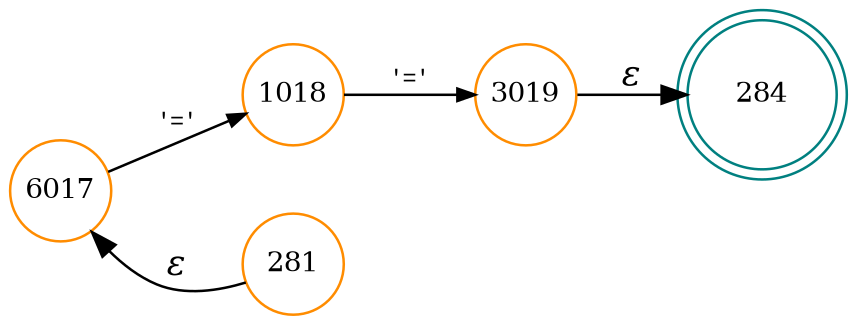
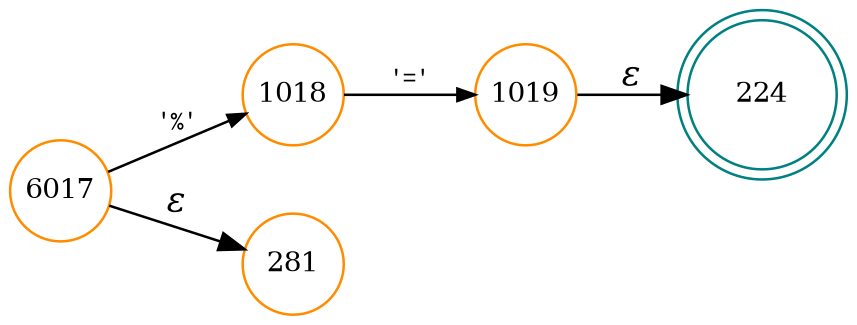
node "3019": label "3019" -> "1019"
node "284": label "284" -> "224"
edge "6017" -> "1018": label "'='" -> "'%'"
edge "281" -> "6017": reversed
